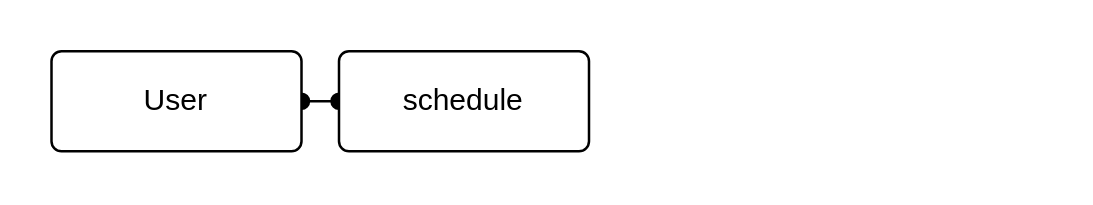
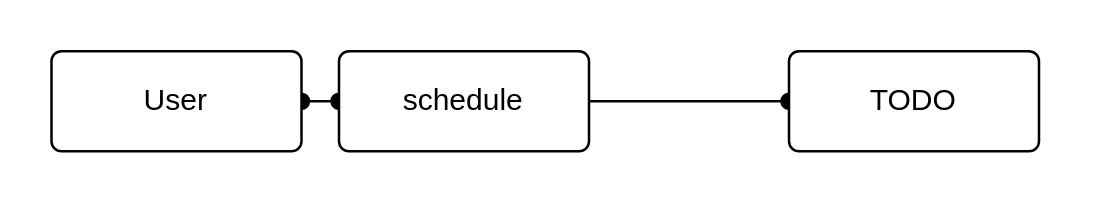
edge "schedule" -> "TODO": added
node "TODO": added
